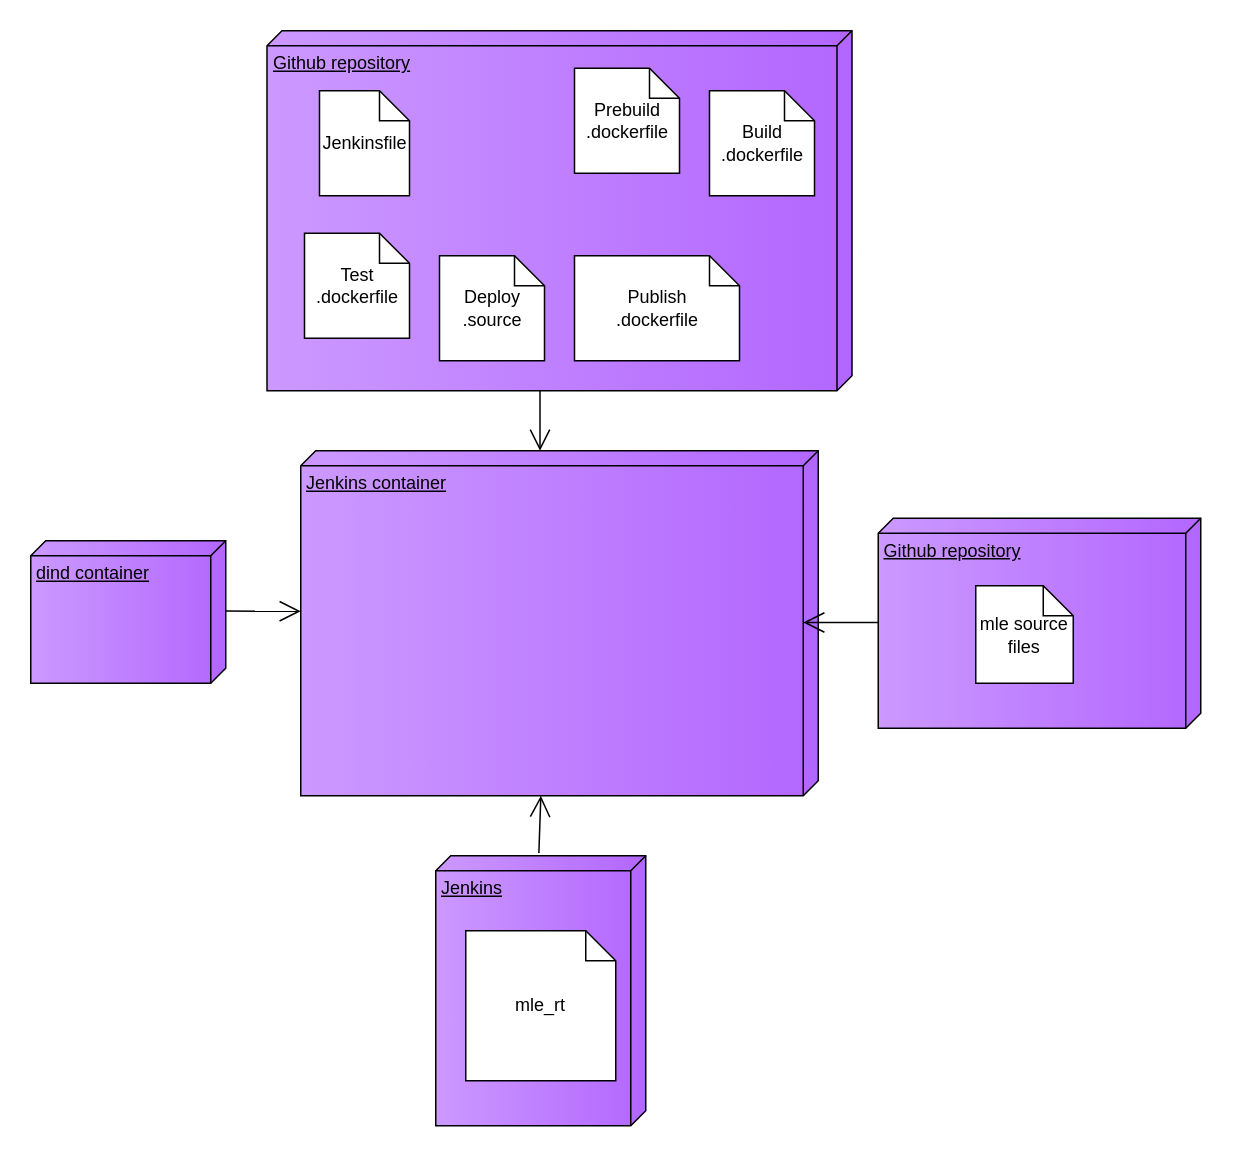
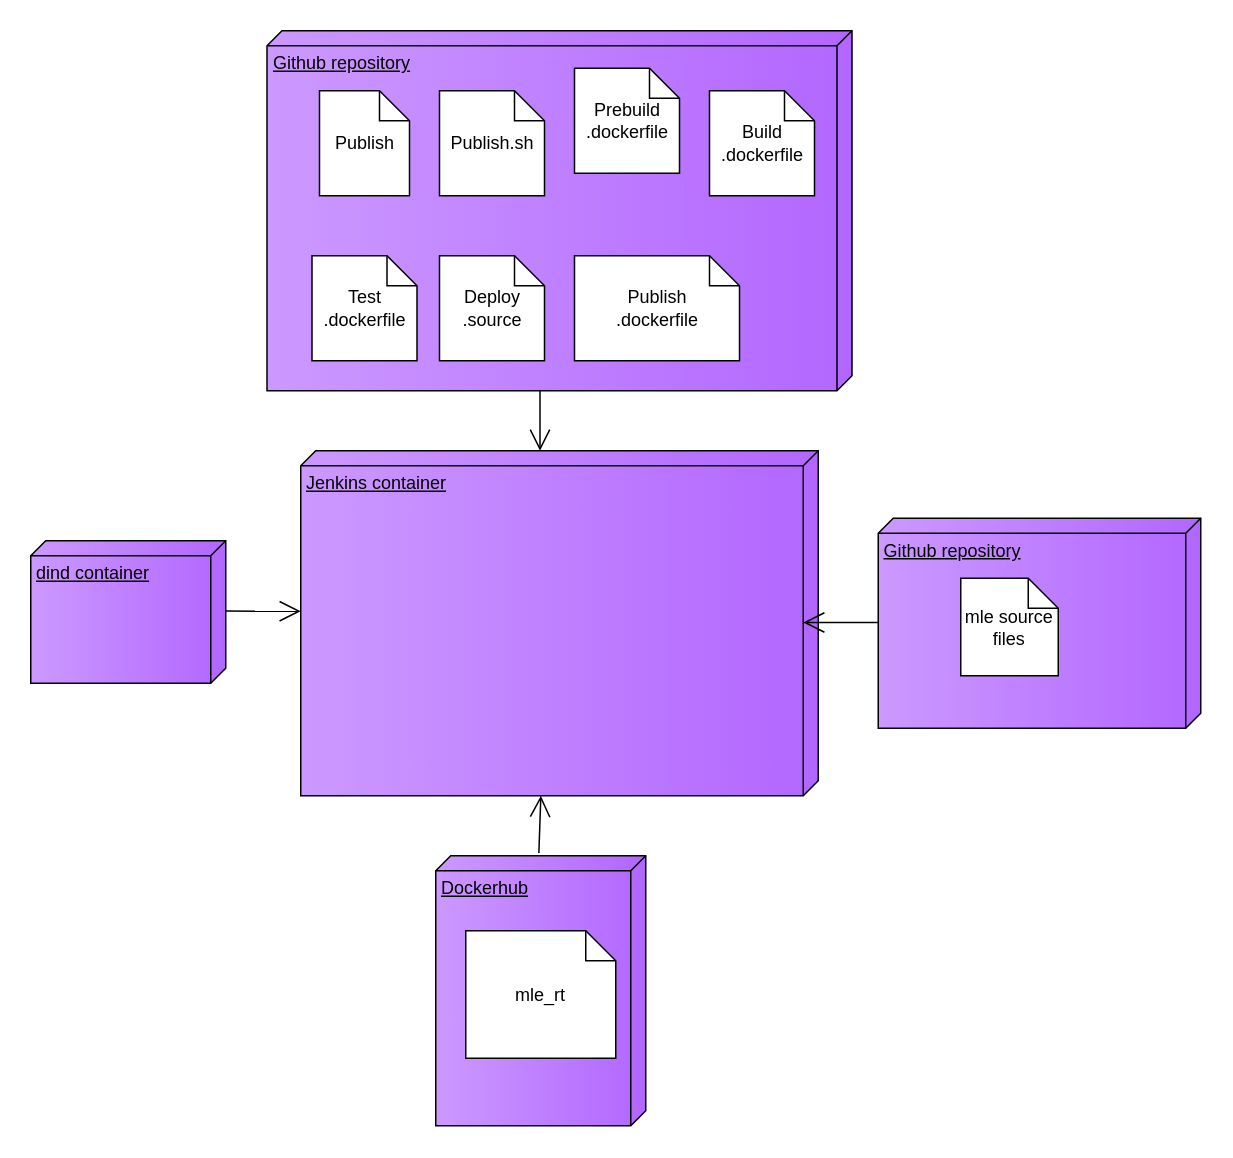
node "Jenkinsfile": label "Jenkinsfile" -> "Publish"
node "Publish.sh": added
node "Test .dockerfile": moved (357, 286) -> (365, 308)
node "mle source files": moved (1025, 635) -> (1010, 627)
node "Jenkins": label "Jenkins" -> "Dockerhub"
node "mle_rt": size 150x150 -> 150x128
